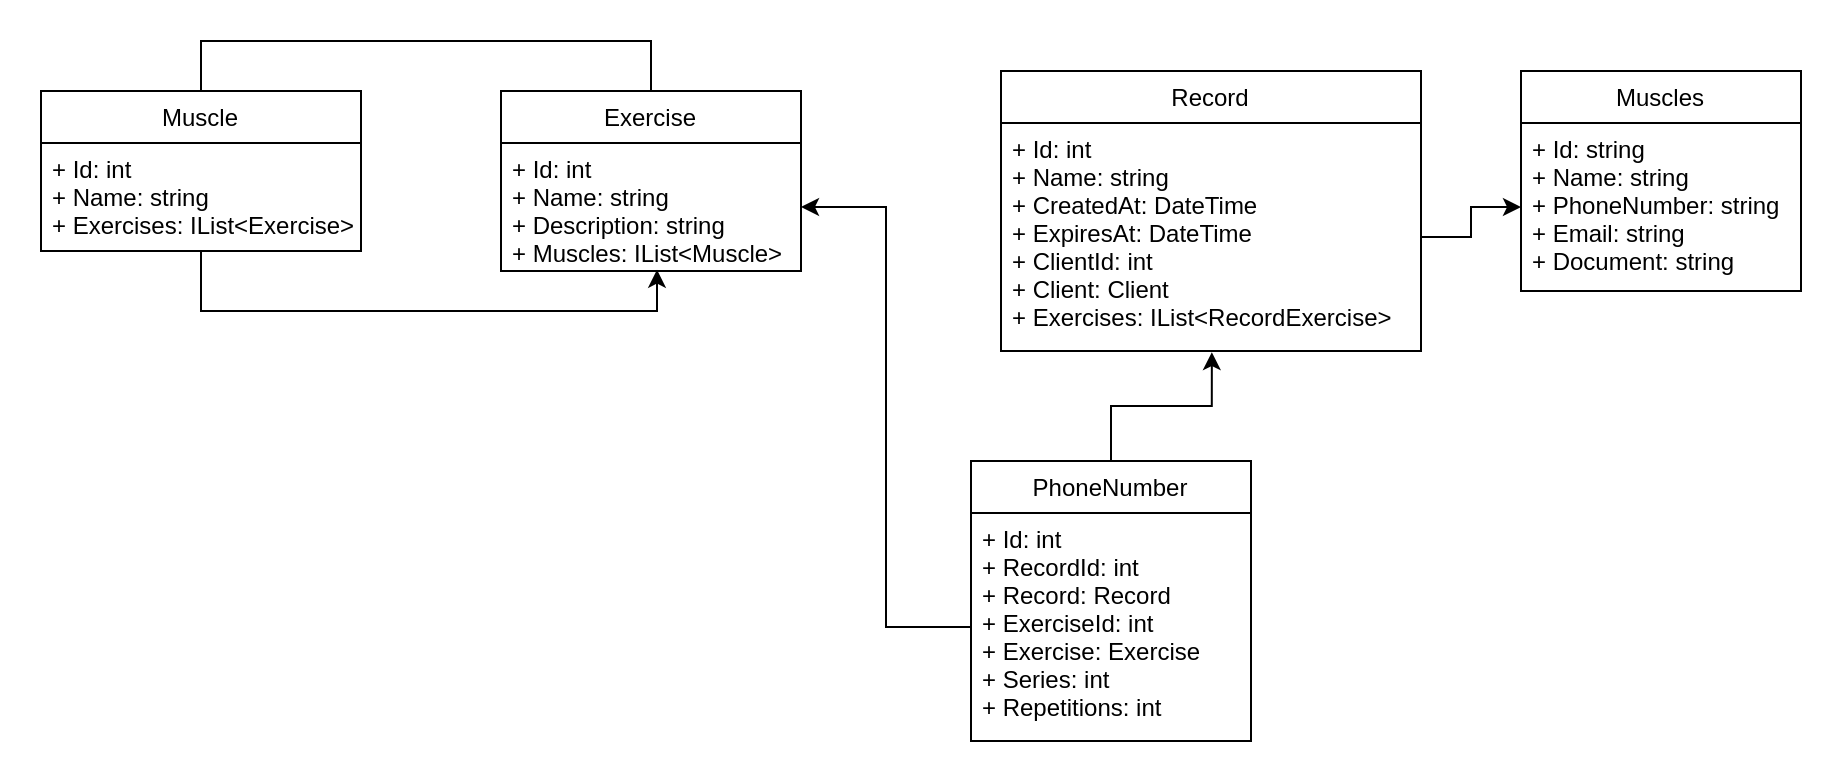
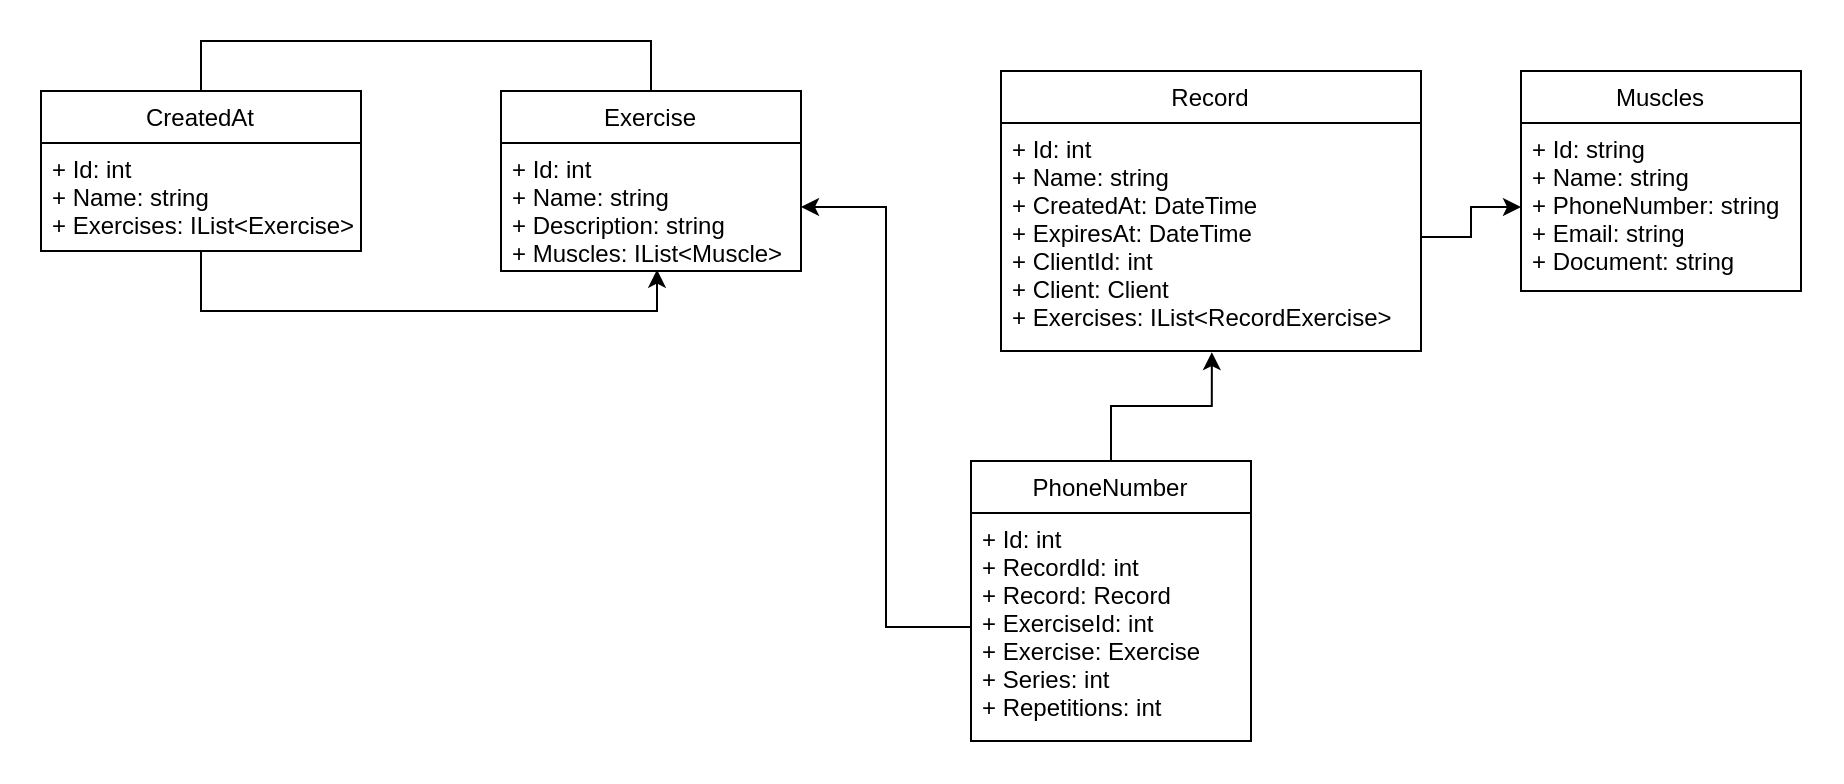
node "Muscle": label "Muscle" -> "CreatedAt"
